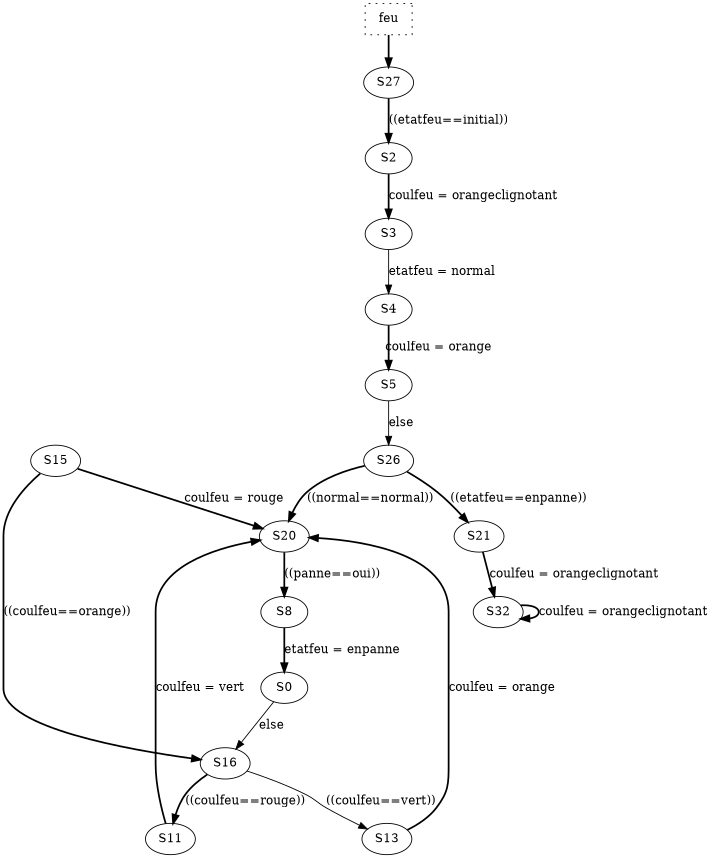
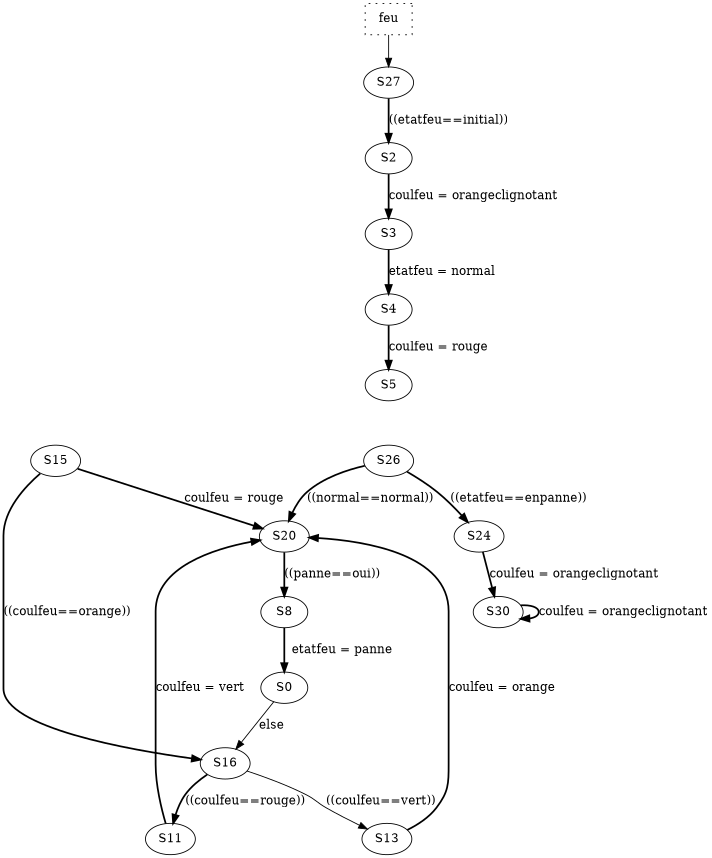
edge "feu" -> "S27": style bold -> solid
edge "S3" -> "S4": style solid -> bold
edge "S4" -> "S5": label "coulfeu = orange" -> "coulfeu = rouge"
edge "S5" -> "S26": removed, label "else"
node "S21": label "S21" -> "S24"
node "S32": label "S32" -> "S30"
edge "S8" -> "S0": label "etatfeu = enpanne" -> "etatfeu = panne"
